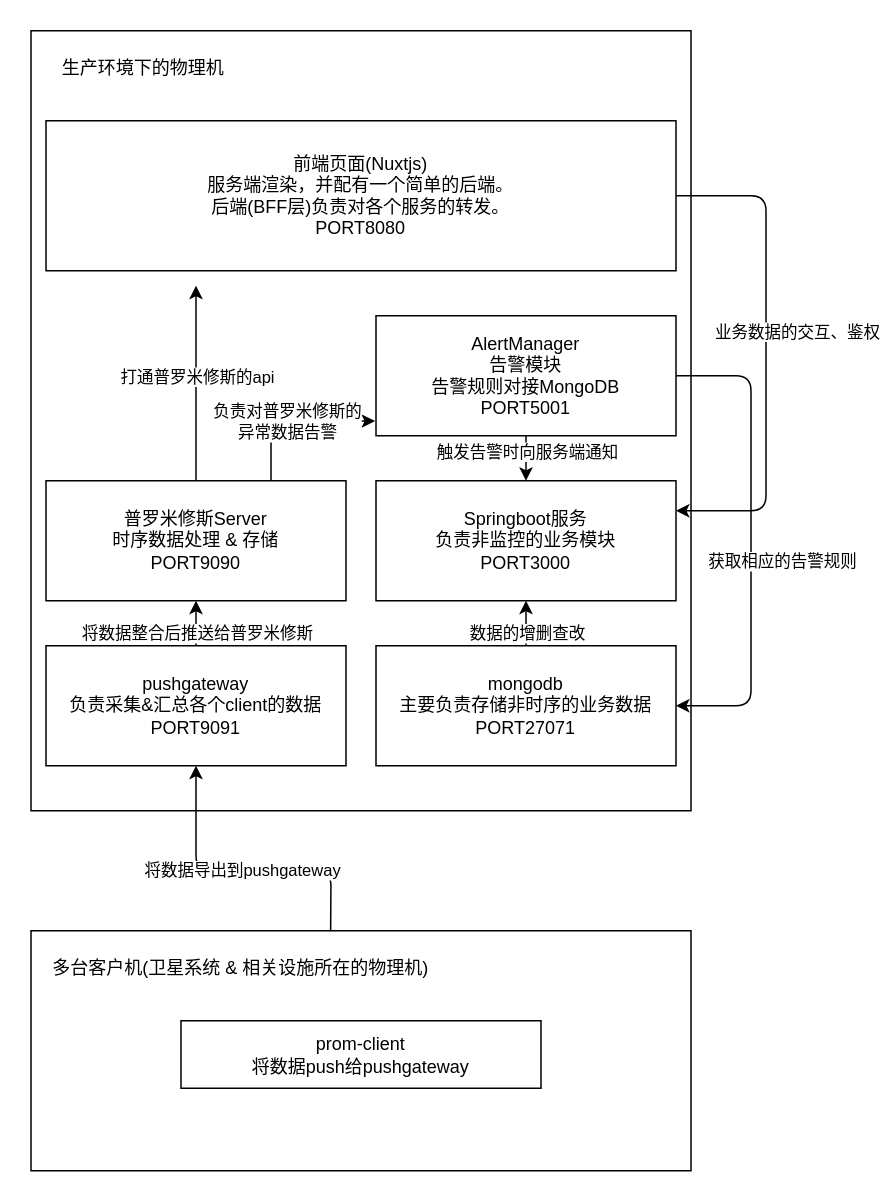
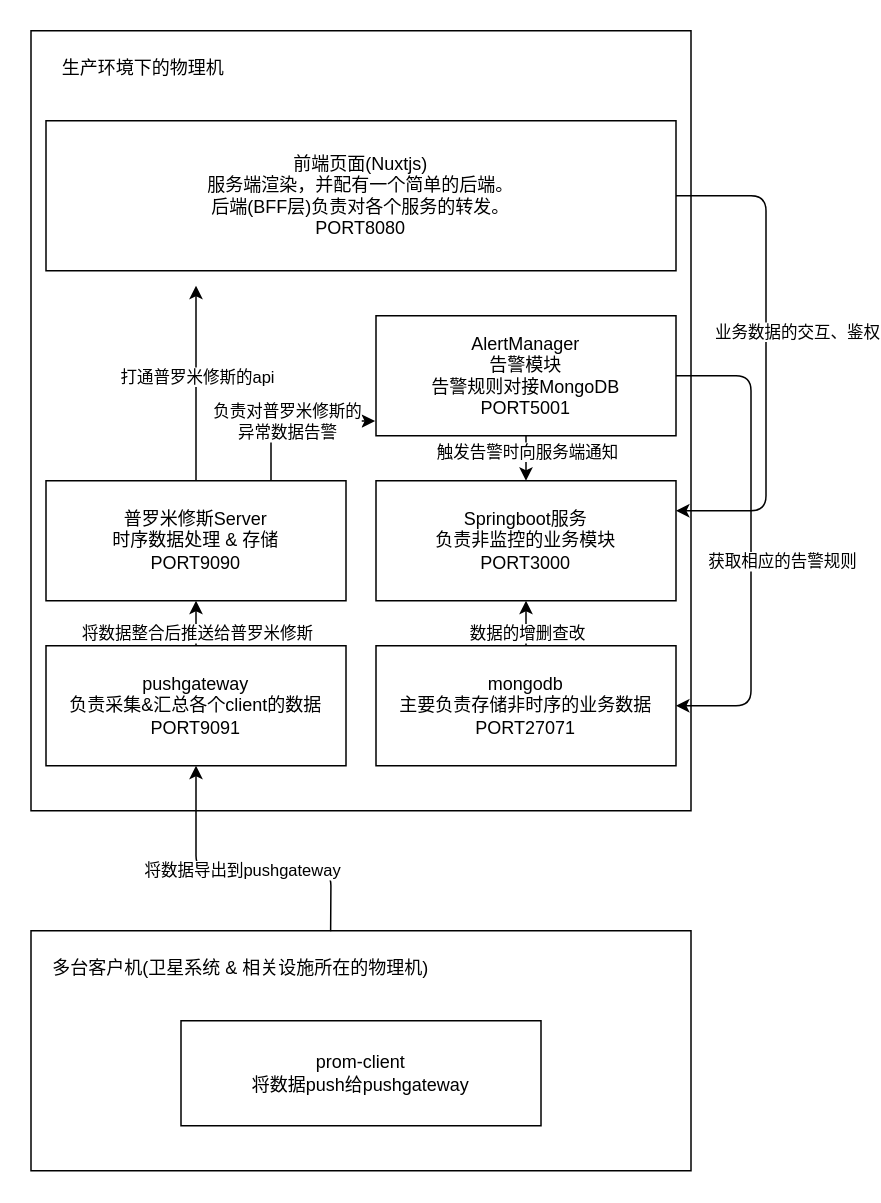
node "prom-client 将数据push给pushgateway": size 360x68 -> 360x105
